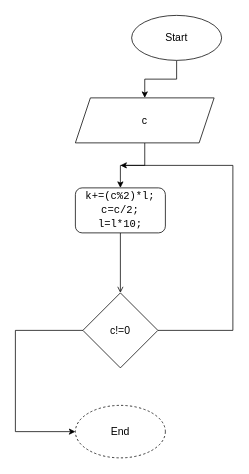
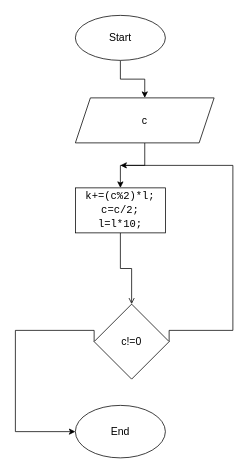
node "Start": moved (177, 38) -> (120, 38)
node "k+=(c%2)*l; c=c/2; l=l*10;": shape rounded rectangle -> rectangle
node "c!=0": moved (120, 330) -> (132, 342)
node "End": style dashed -> solid
